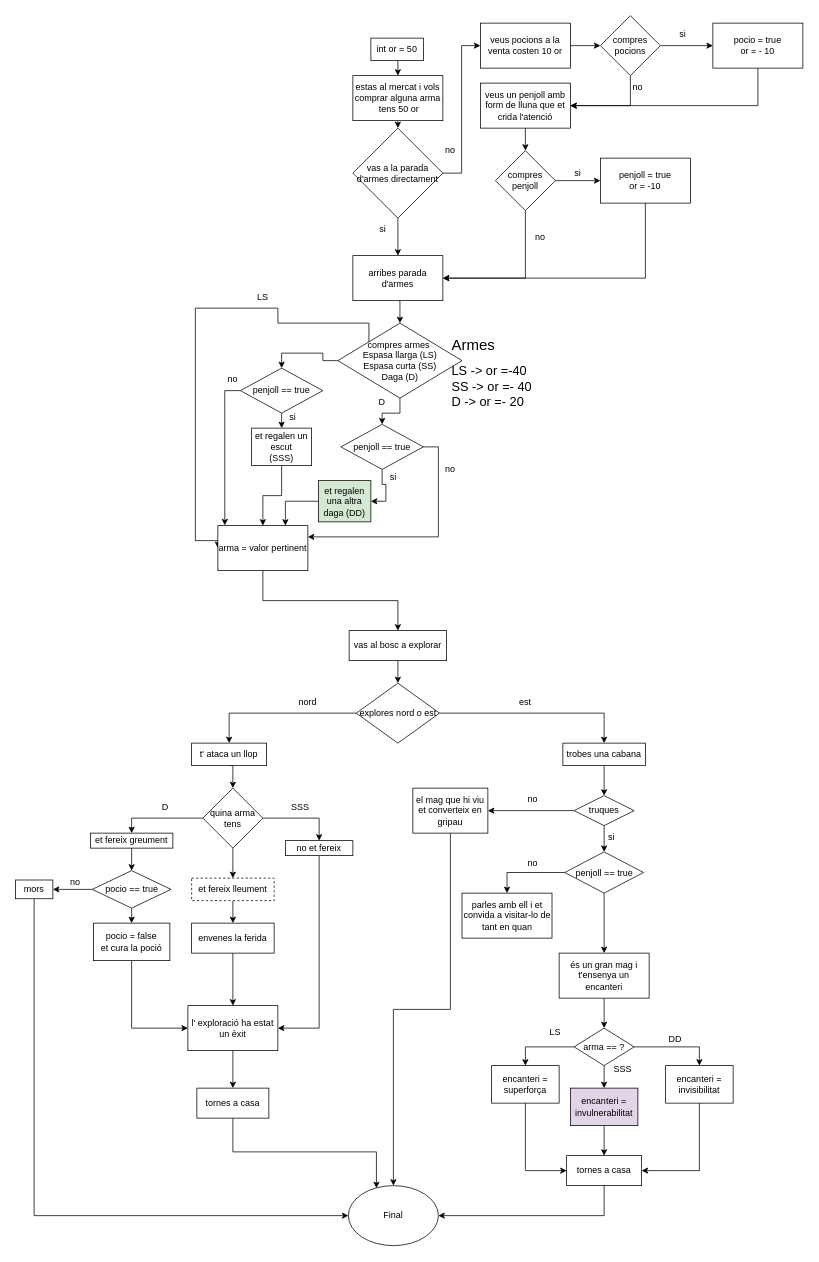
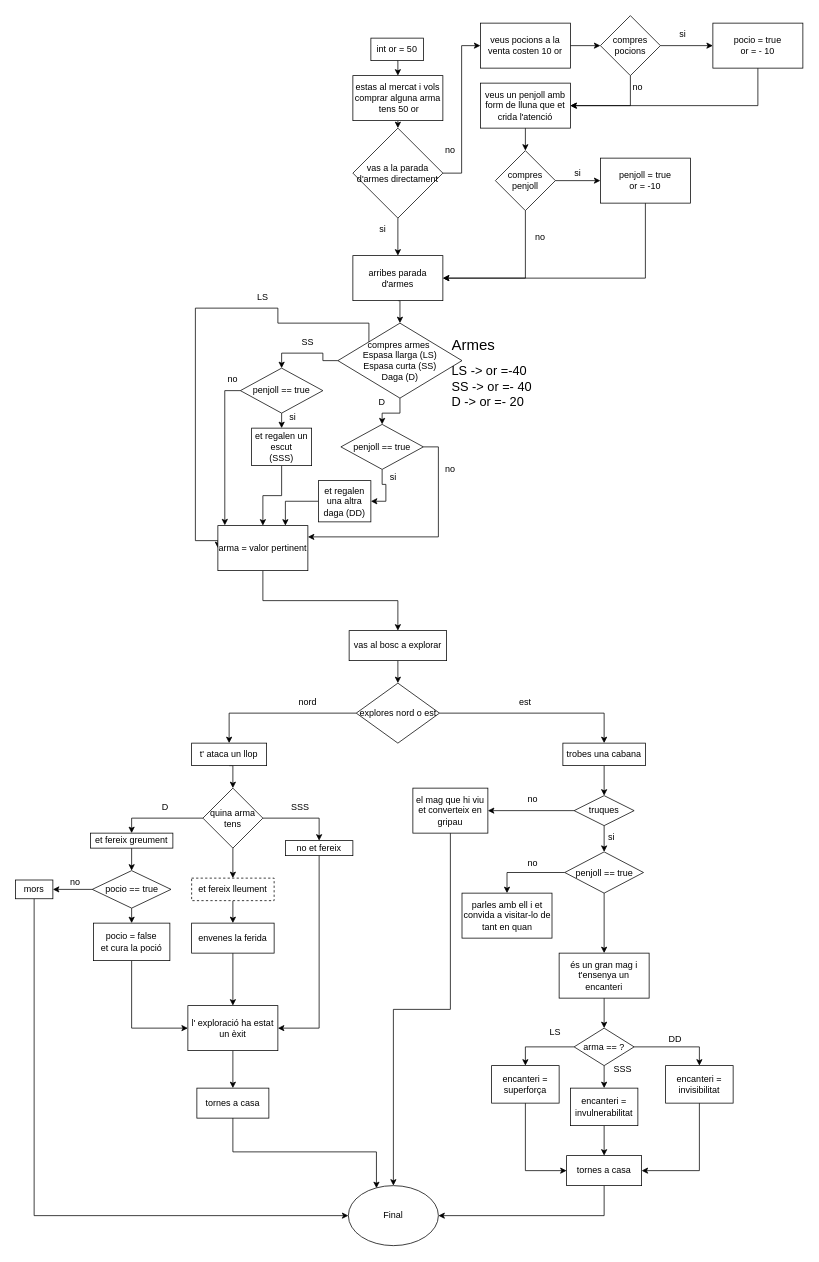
node "SS": added
node "et regalen una altra daga (DD)": fillcolor #d5e8d4 -> #ffffff
node "encanteri = invulnerabilitat": fillcolor #e1d5e7 -> #ffffff
